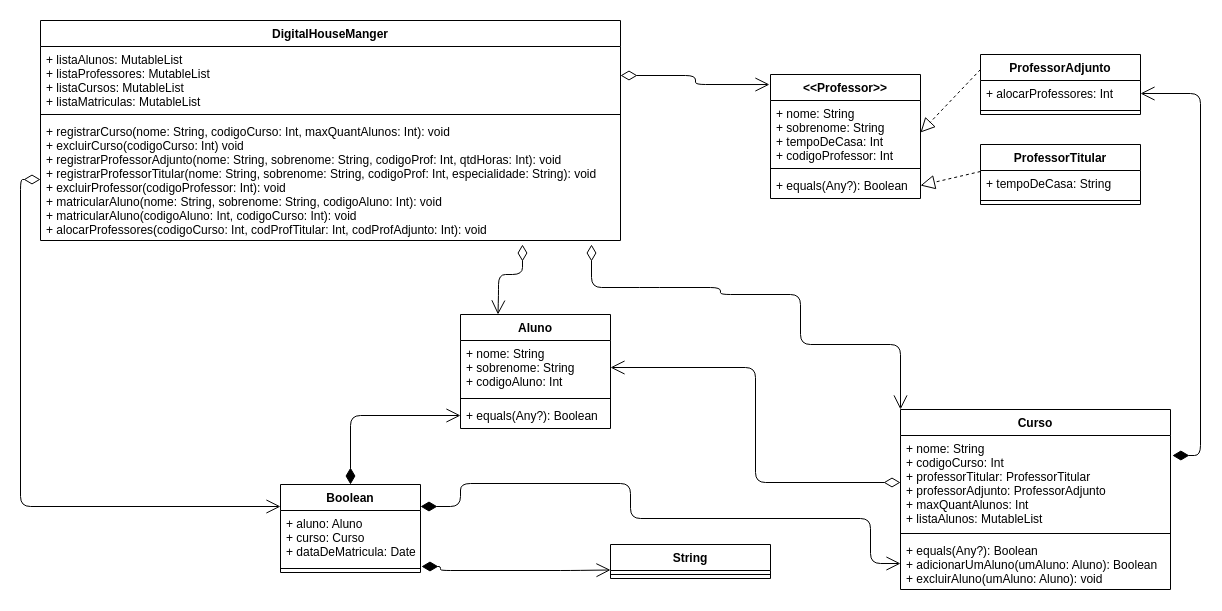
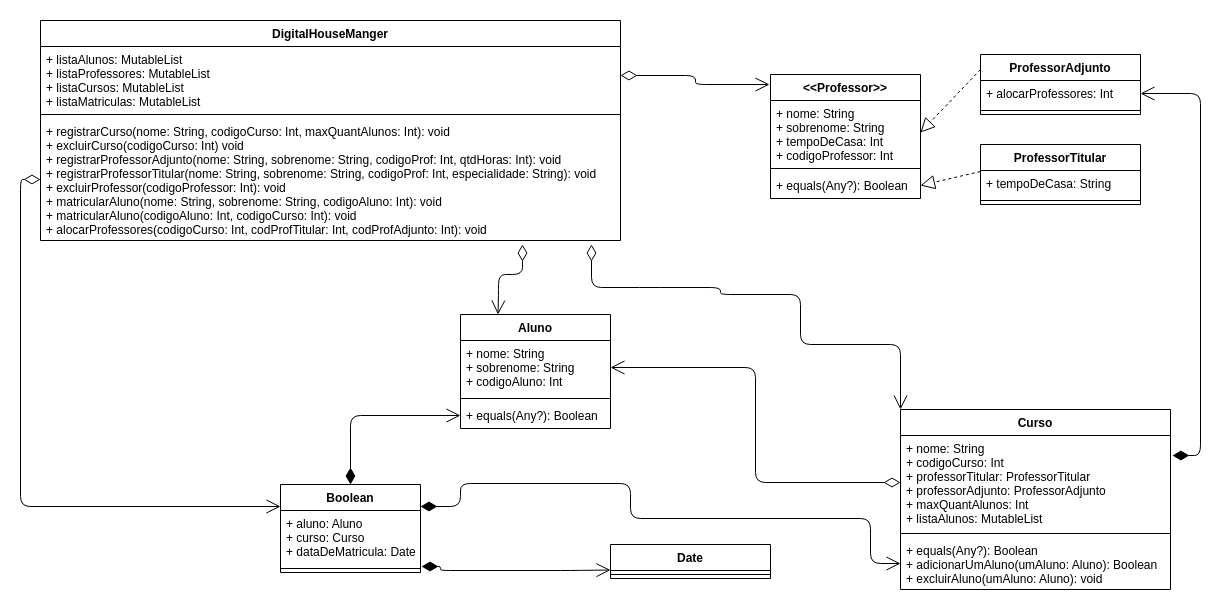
node "String": label "String" -> "Date"
